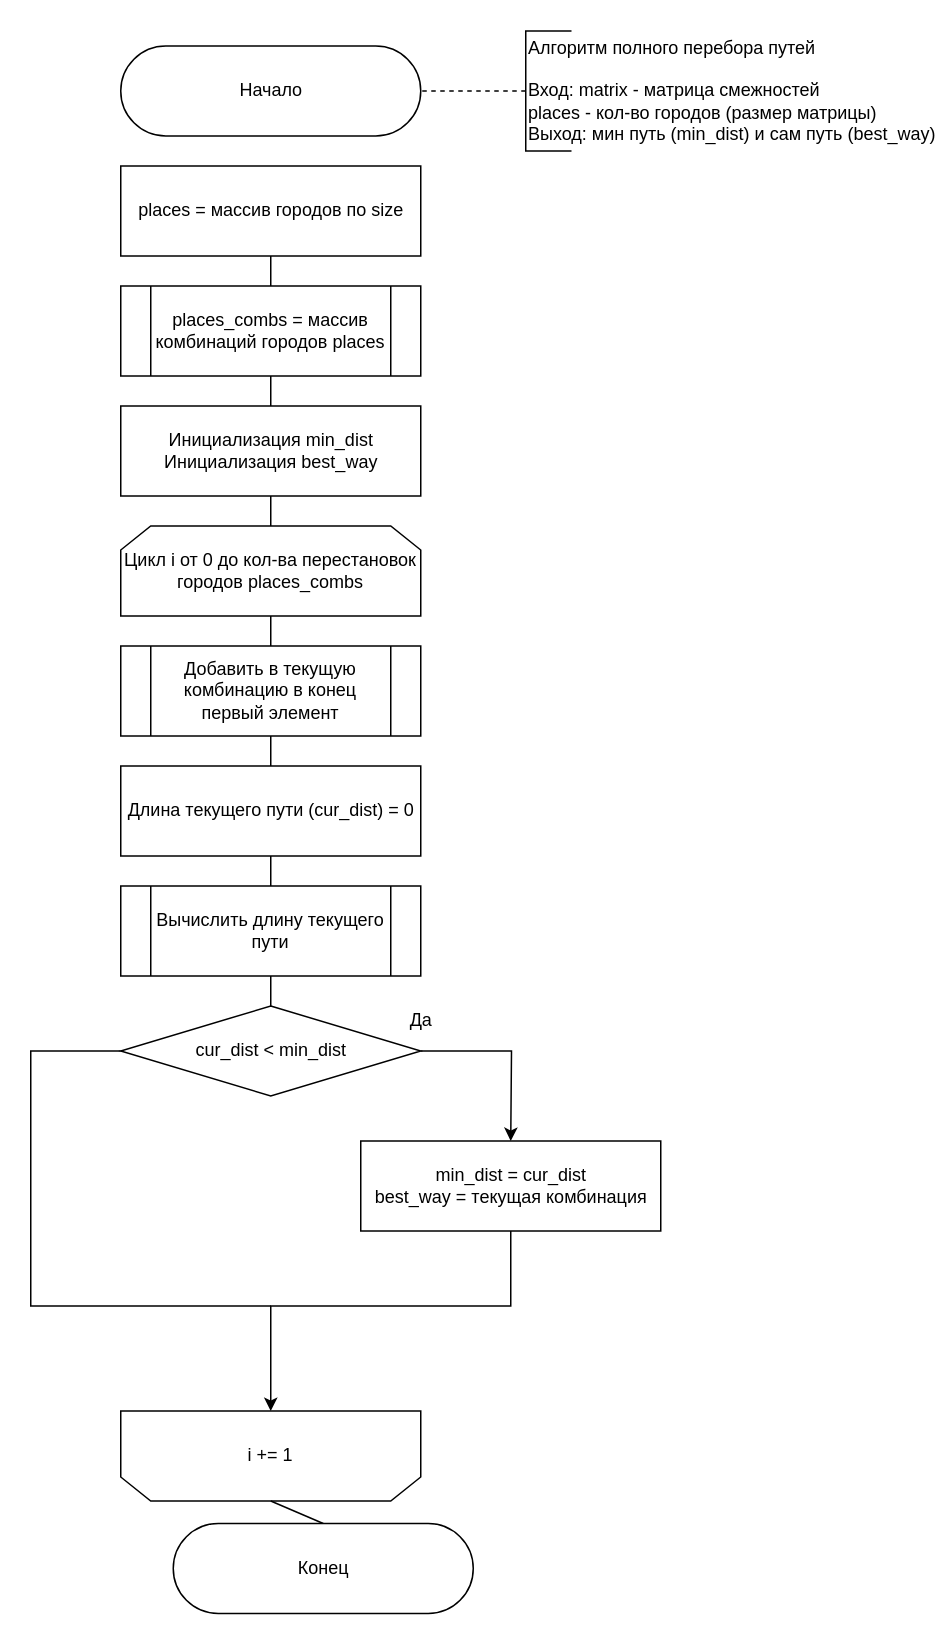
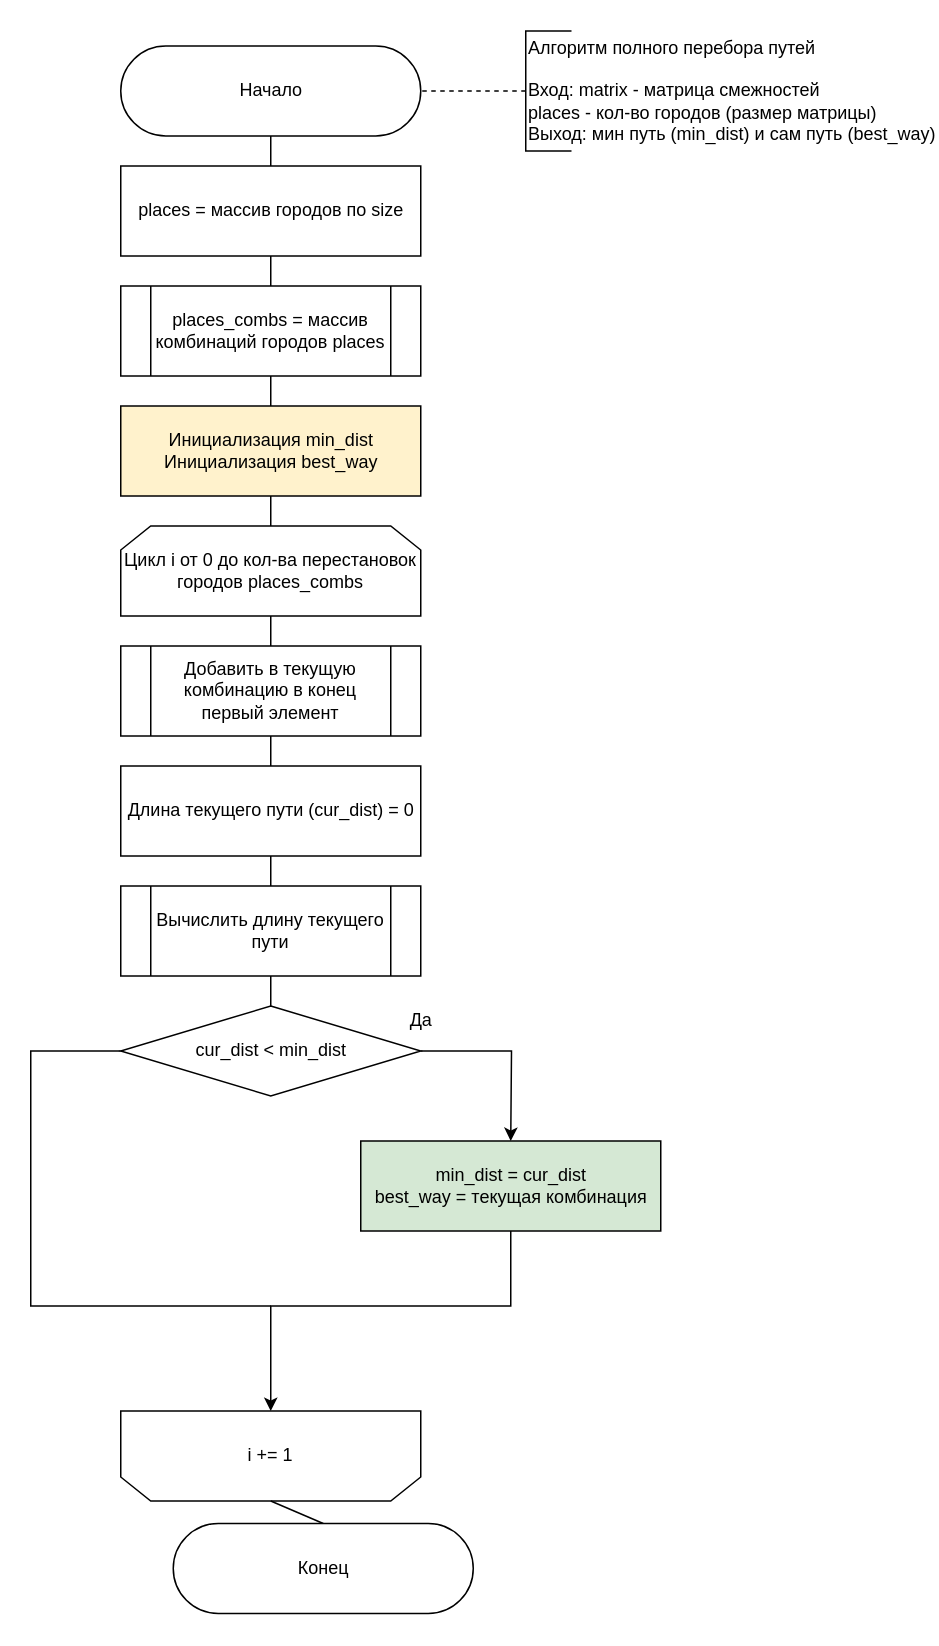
edge "Начало" -- "places = массив городов по size": added
node "Инициализация min_dist Инициализация best_way": fillcolor #ffffff -> #fff2cc
node "min_dist = cur_dist best_way = текущая комбинация": fillcolor #ffffff -> #d5e8d4
